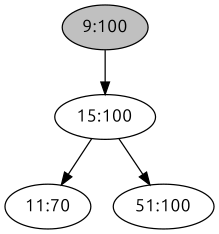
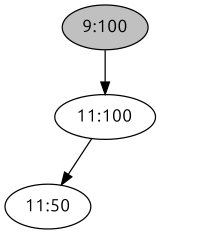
node "15:100": label "15:100" -> "11:100"
node "11:70": label "11:70" -> "11:50"
node "51:100": removed
